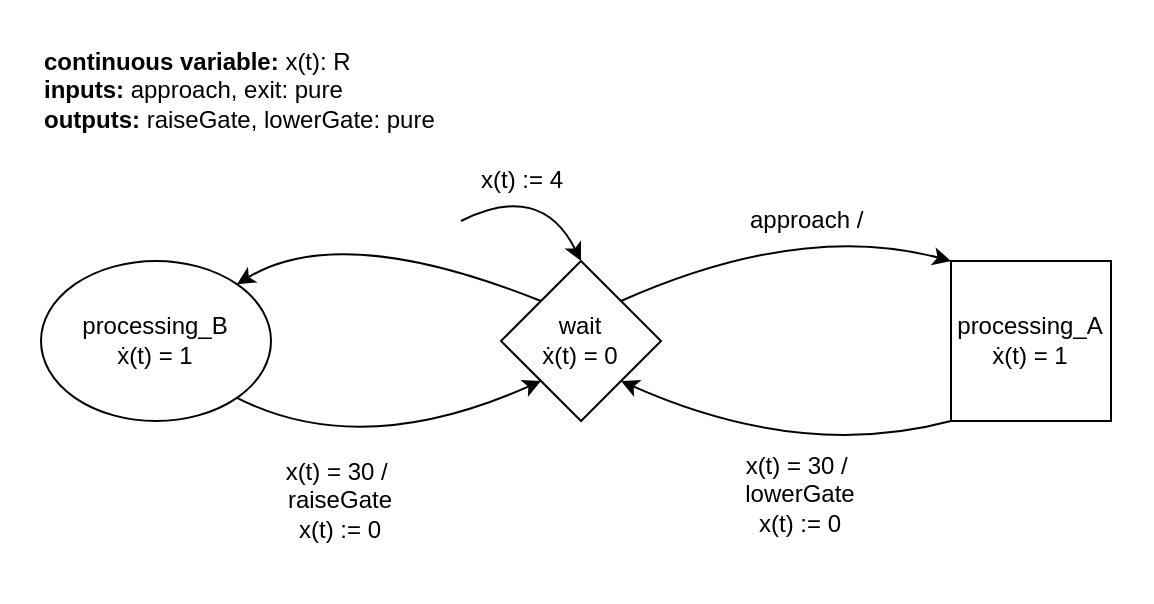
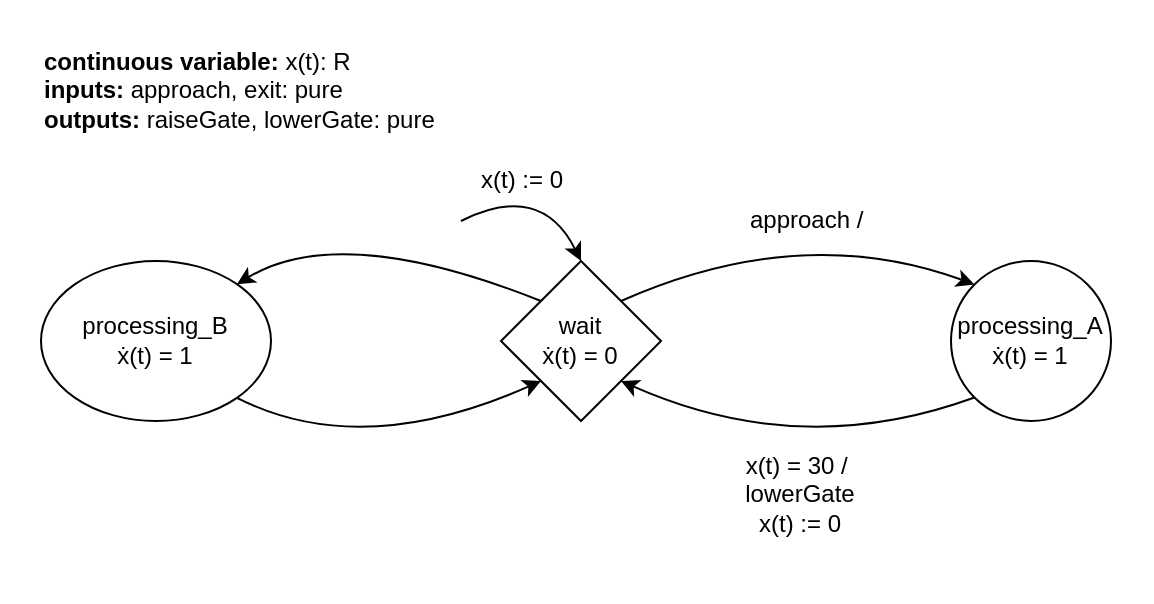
node "x(t) := 4": label "x(t) := 4" -> "x(t) := 0"
node "processing_A ẋ(t) = 1": shape rectangle -> ellipse
node "x(t) = 30 / raiseGate x(t) := 0": removed
